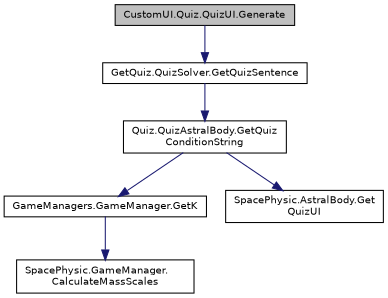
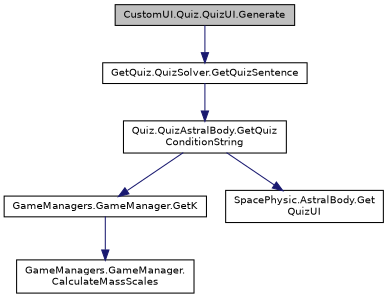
node "SpacePhysic.GameManager. CalculateMassScales": label "SpacePhysic.GameManager. CalculateMassScales" -> "GameManagers.GameManager. CalculateMassScales"
